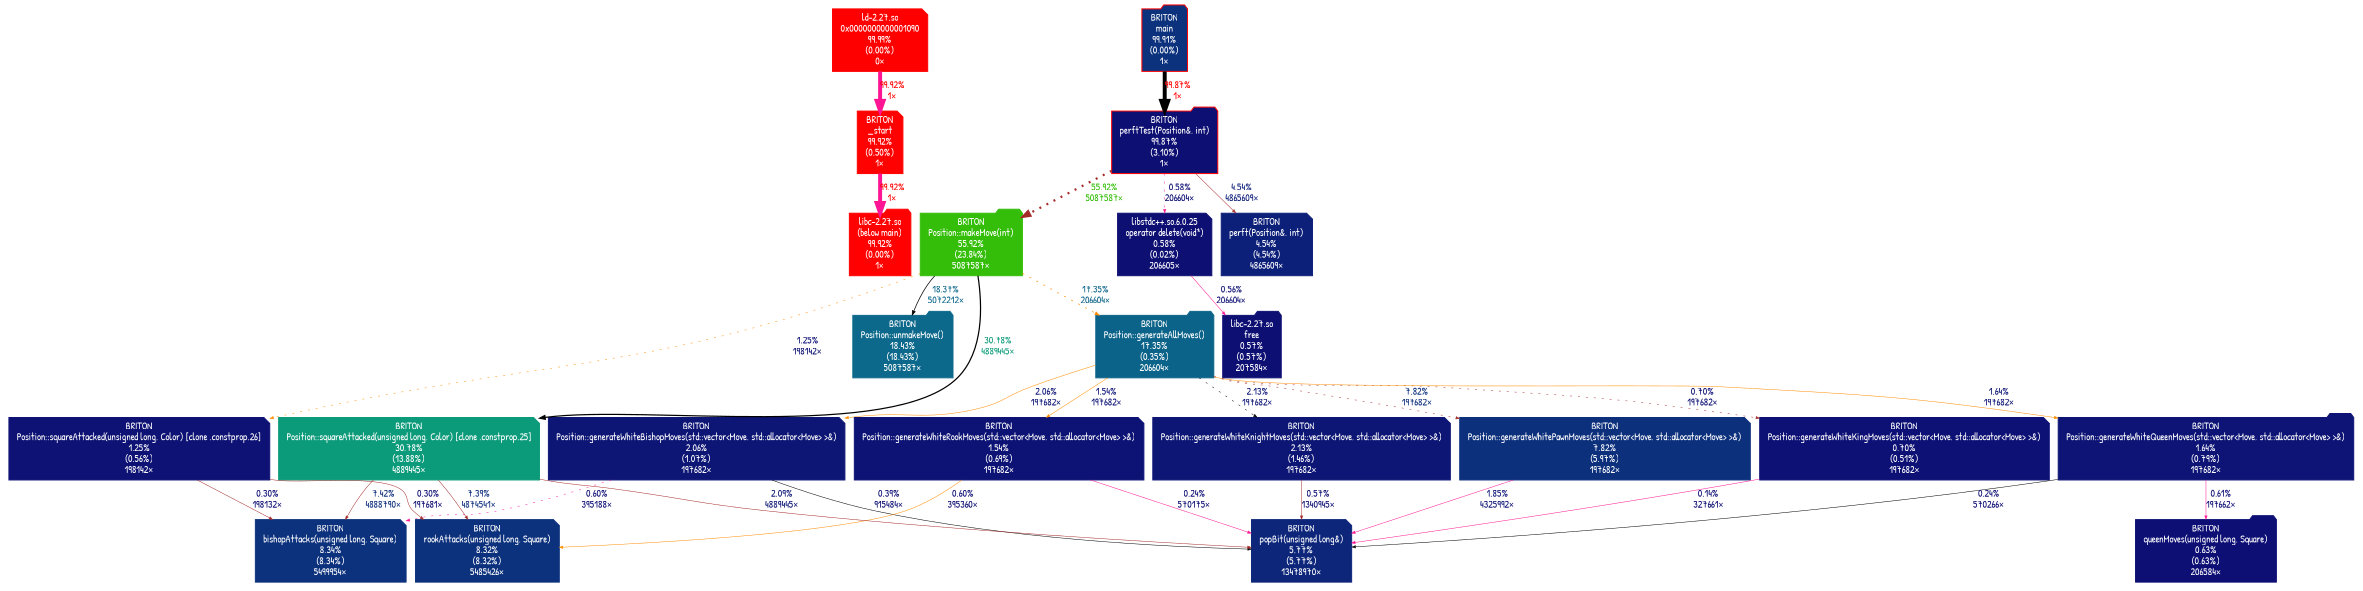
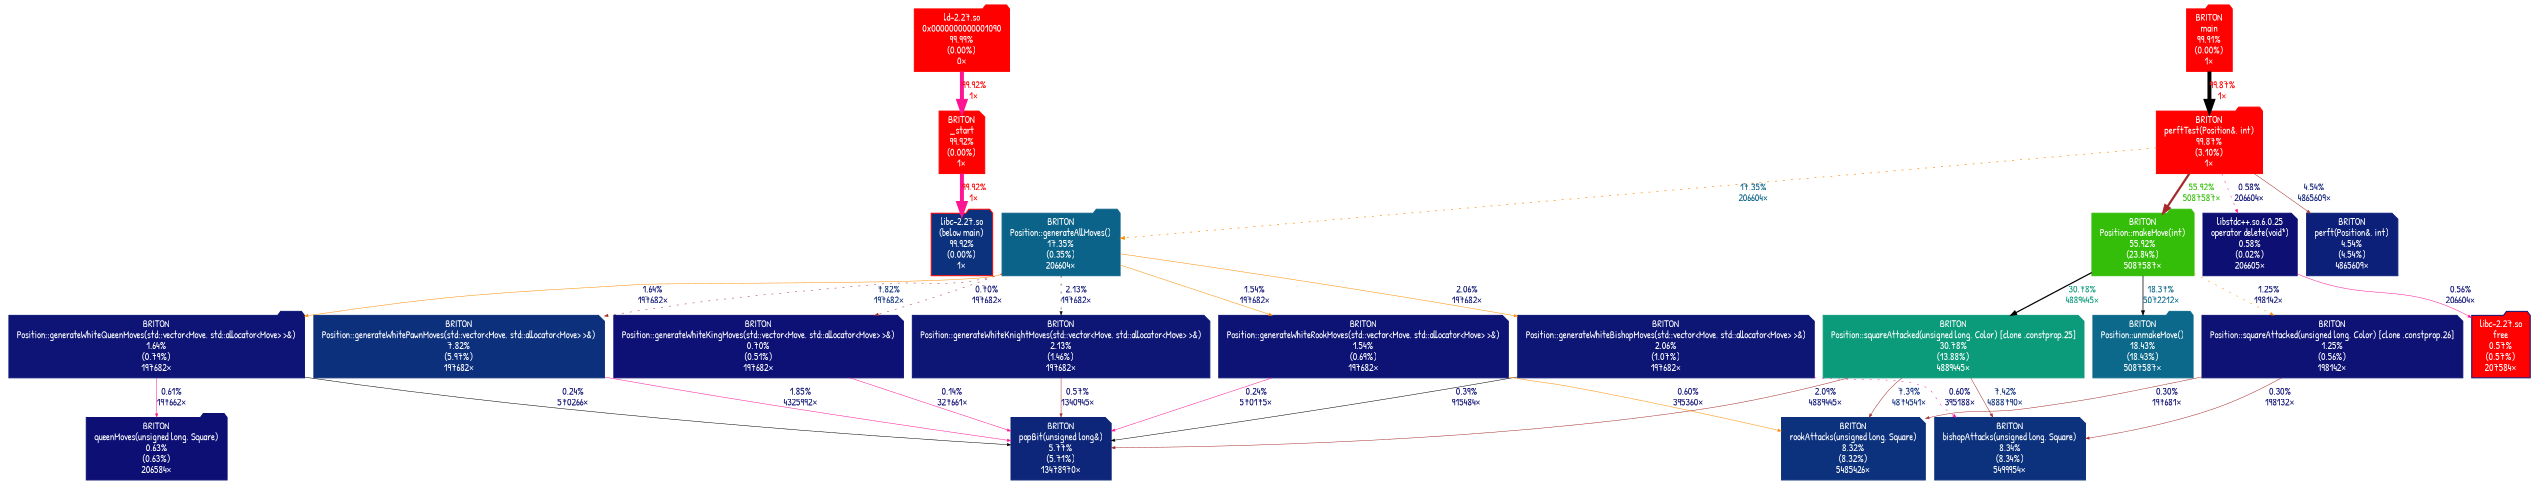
node "ld-2.27.so 0x0000000000001090 99.99% (0.00%) 0×": shape note -> folder
node "BRITON main 99.91% (0.00%) 1×": fillcolor #0d327d -> #ff0100
node "BRITON _start 99.92% (0.50%) 1×": label "BRITON _start 99.92% (0.50%) 1×" -> "BRITON _start 99.92% (0.00%) 1×"
node "BRITON perftTest(Position&, int) 99.87% (3.10%) 1×": fillcolor #0d0f73 -> #ff0100
edge "BRITON perftTest(Position&, int) 99.87% (3.10%) 1×" -> "BRITON Position::makeMove(int) 55.92% (23.84%) 5087587×": style dotted -> solid
node "libc-2.27.so (below main) 99.92% (0.00%) 1×": fillcolor #ff0100 -> #0d327d
edge "BRITON Position::makeMove(int) 55.92% (23.84%) 5087587×" -> "BRITON Position::generateAllMoves() 17.35% (0.35%) 206604×": now "BRITON perftTest(Position&, int) 99.87% (3.10%) 1×" -> "BRITON Position::generateAllMoves() 17.35% (0.35%) 206604×"
node "libc-2.27.so free 0.57% (0.57%) 207584×": fillcolor #0d0f73 -> #ff0100
node "BRITON popBit(unsigned long&) 5.77% (5.77%) 13478970×": label "BRITON popBit(unsigned long&) 5.77% (5.77%) 13478970×" -> "BRITON popBit(unsigned long&) 5.77% (5.71%) 13478970×"
